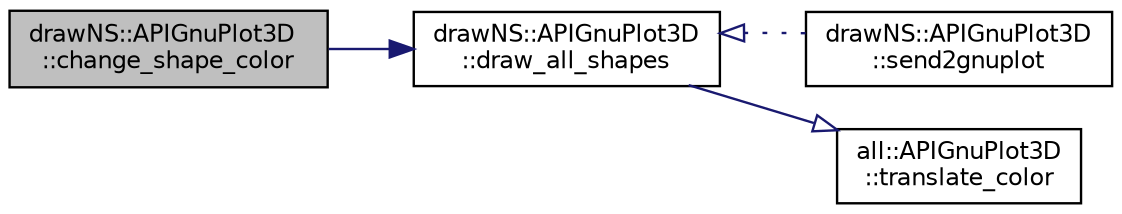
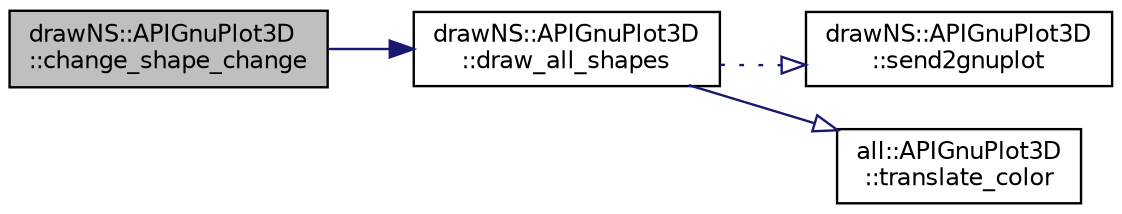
edge "drawNS::APIGnuPlot3D ::send2gnuplot" -> "drawNS::APIGnuPlot3D ::draw_all_shapes": reversed
node "drawNS::APIGnuPlot3D ::change_shape_color": label "drawNS::APIGnuPlot3D ::change_shape_color" -> "drawNS::APIGnuPlot3D ::change_shape_change"
